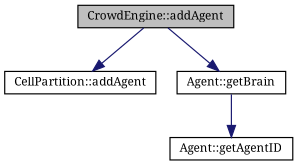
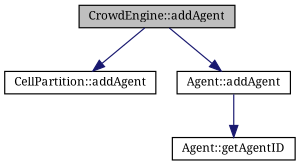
node "Agent::getBrain": label "Agent::getBrain" -> "Agent::addAgent"
